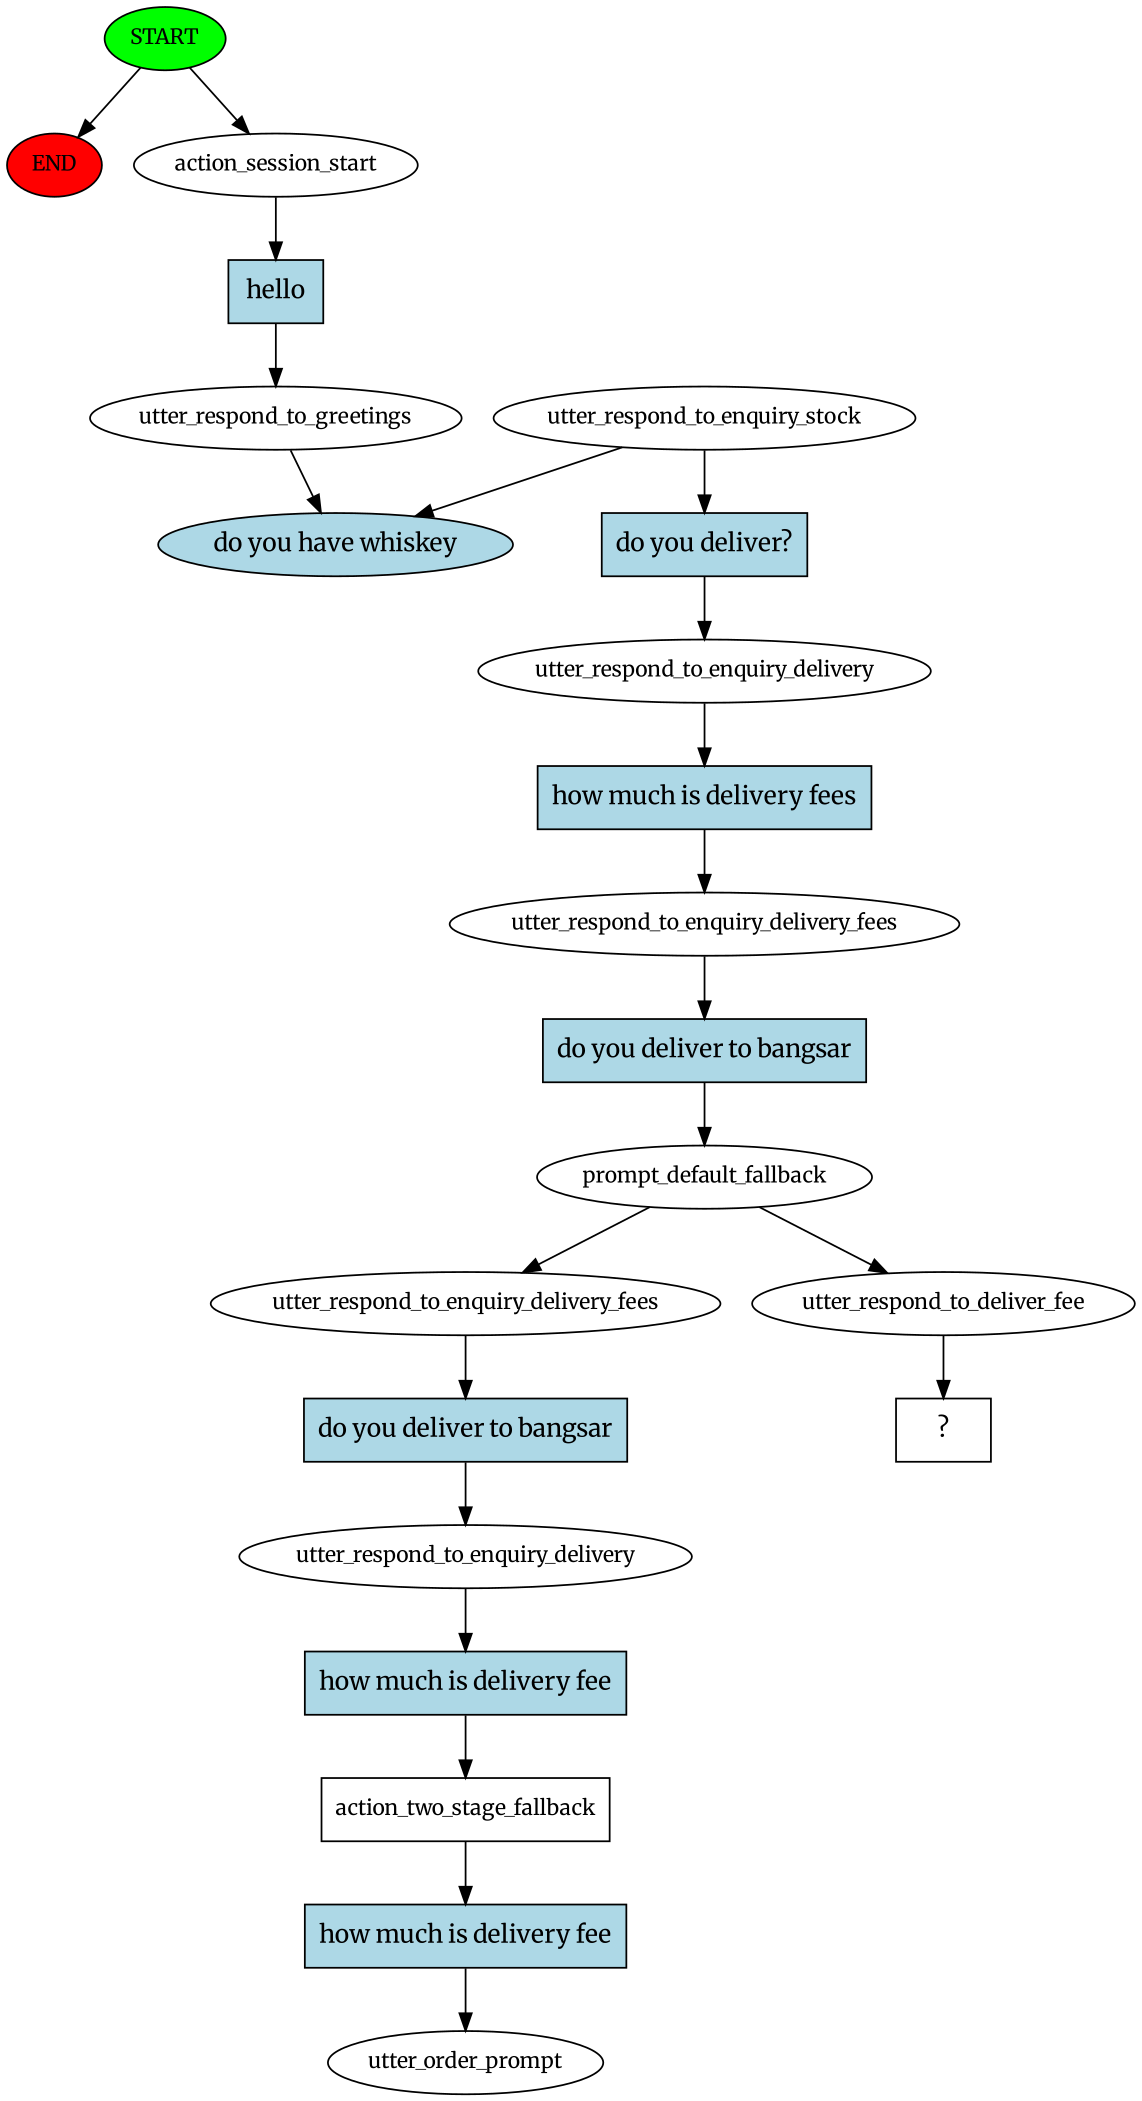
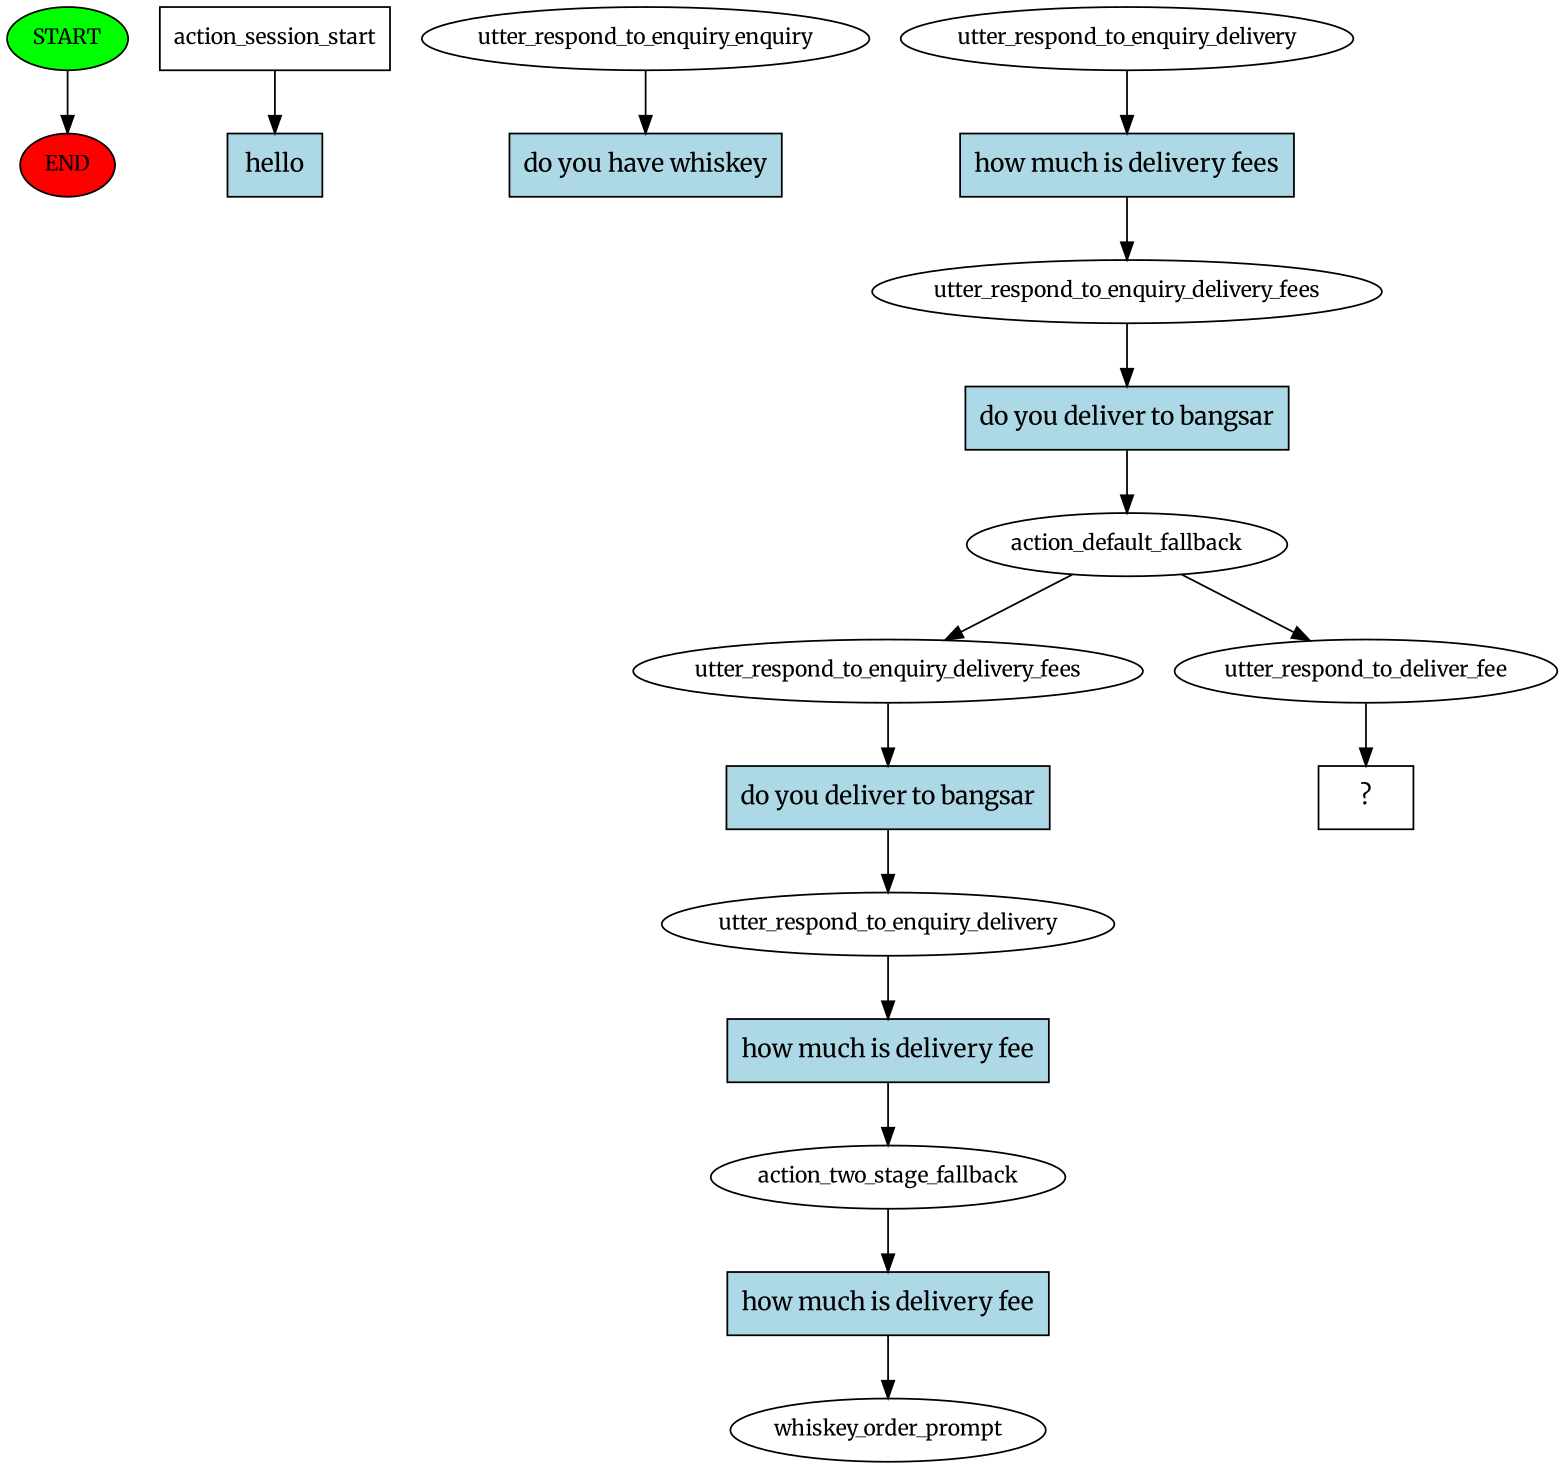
edge "START" -> "action_session_start": removed
node "action_session_start": shape ellipse -> box
node "utter_respond_to_greetings": removed
node "utter_respond_to_enquiry_stock": label "utter_respond_to_enquiry_stock" -> "utter_respond_to_enquiry_enquiry"
node "do you have whiskey": shape ellipse -> box
node "do you deliver?": removed
node "prompt_default_fallback": label "prompt_default_fallback" -> "action_default_fallback"
node "action_two_stage_fallback": shape box -> ellipse
node "utter_order_prompt": label "utter_order_prompt" -> "whiskey_order_prompt"
